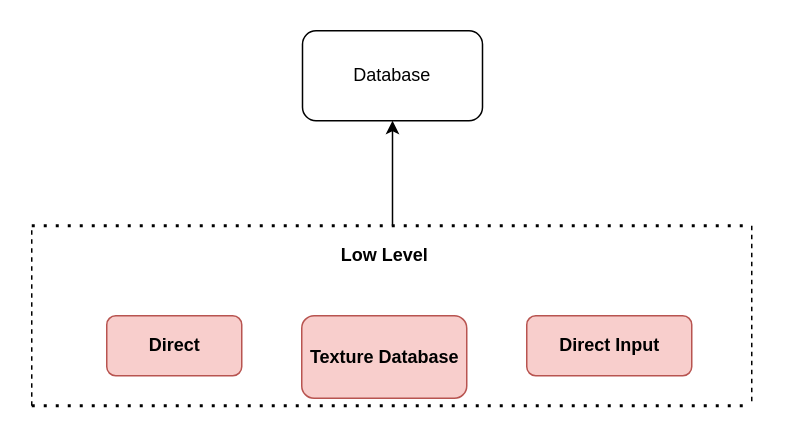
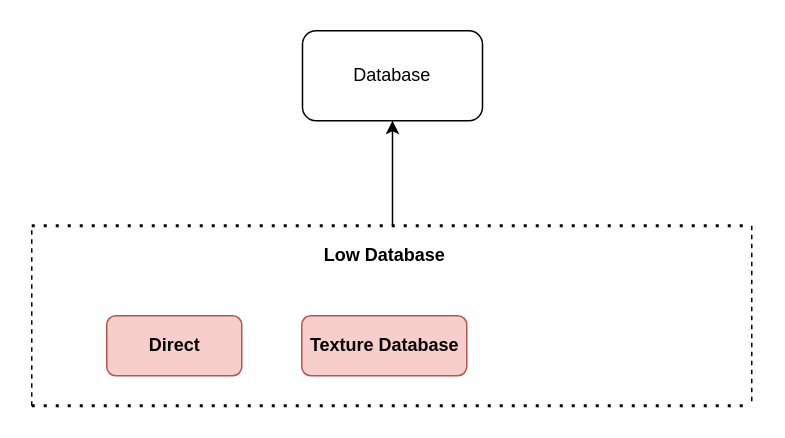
node "Low Level": label "Low Level" -> "Low Database"
node "Direct Input": removed
node "Texture Database": size 165x83 -> 165x60
